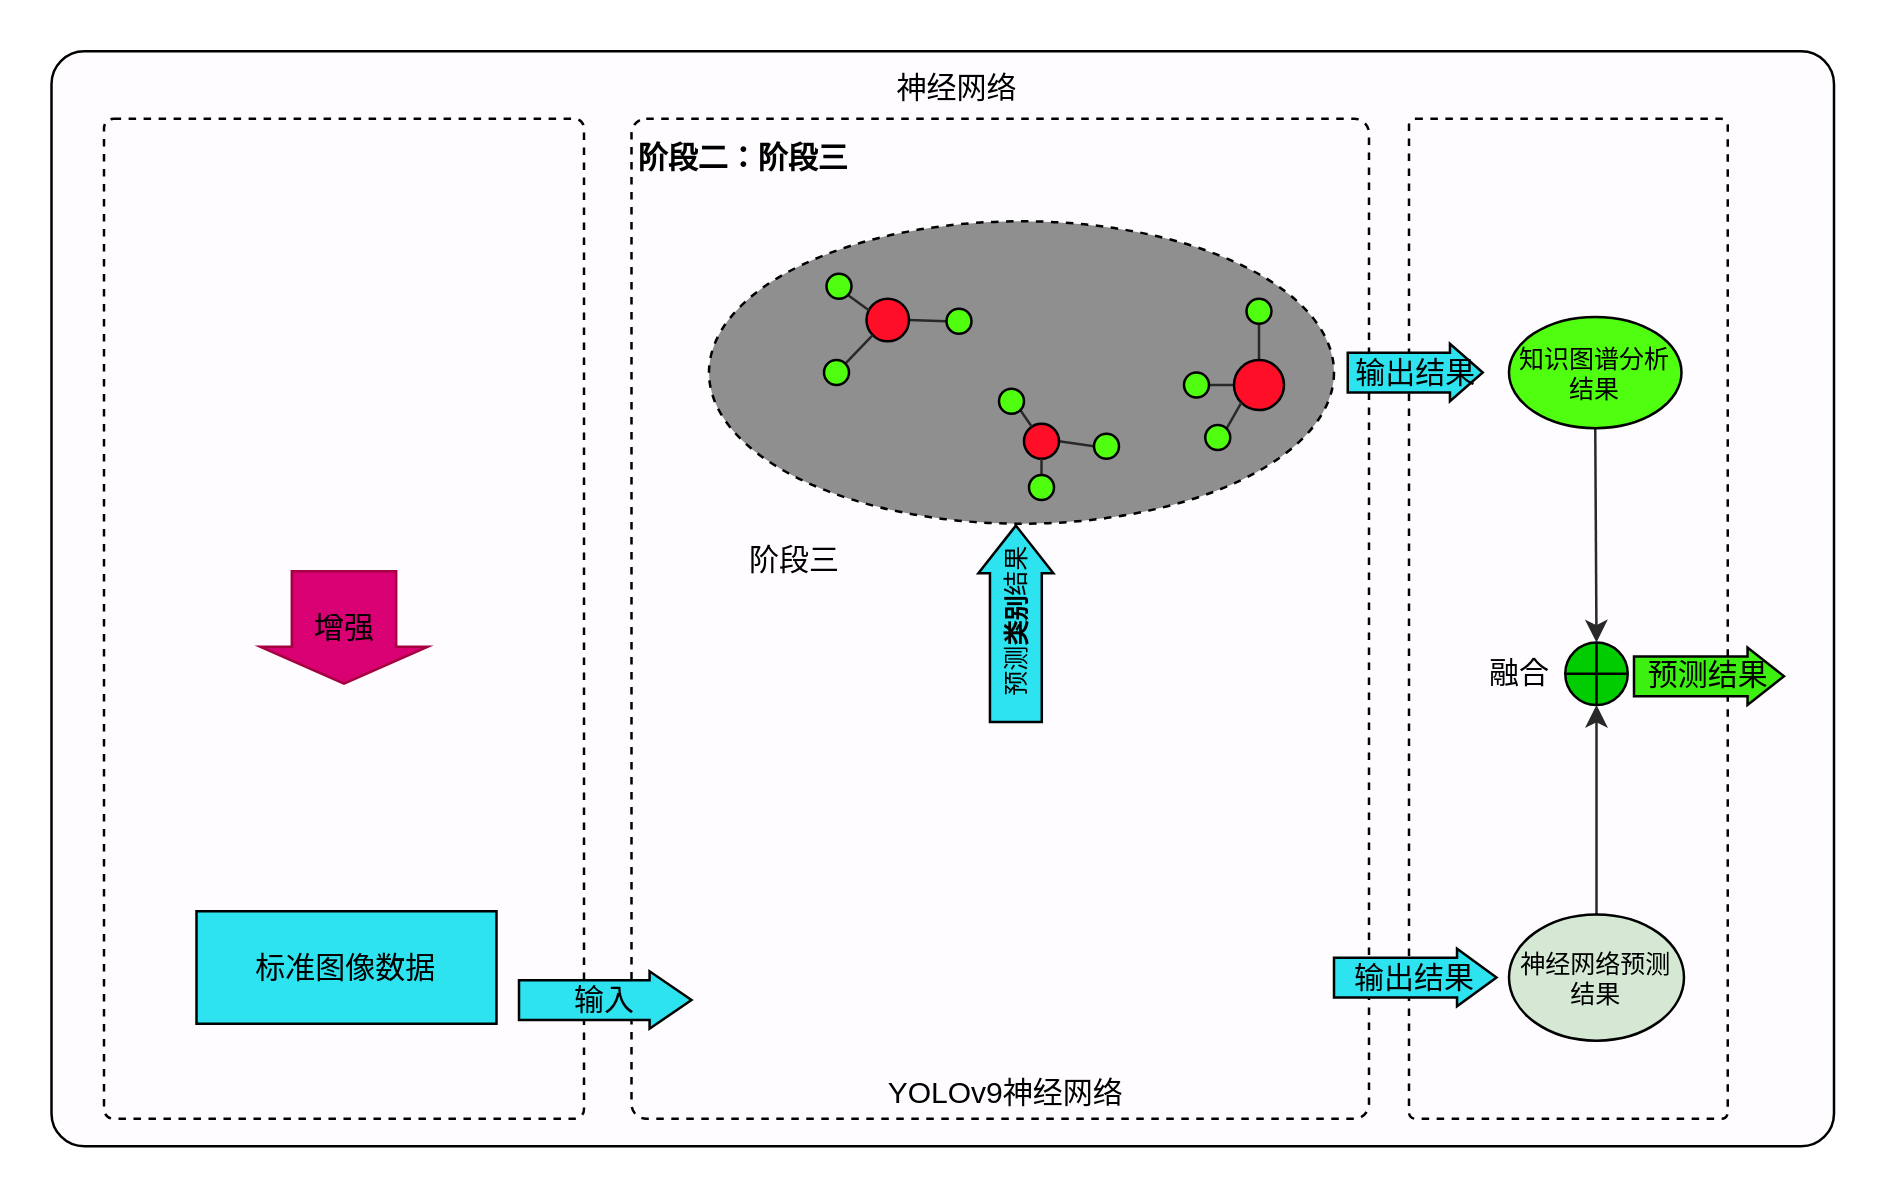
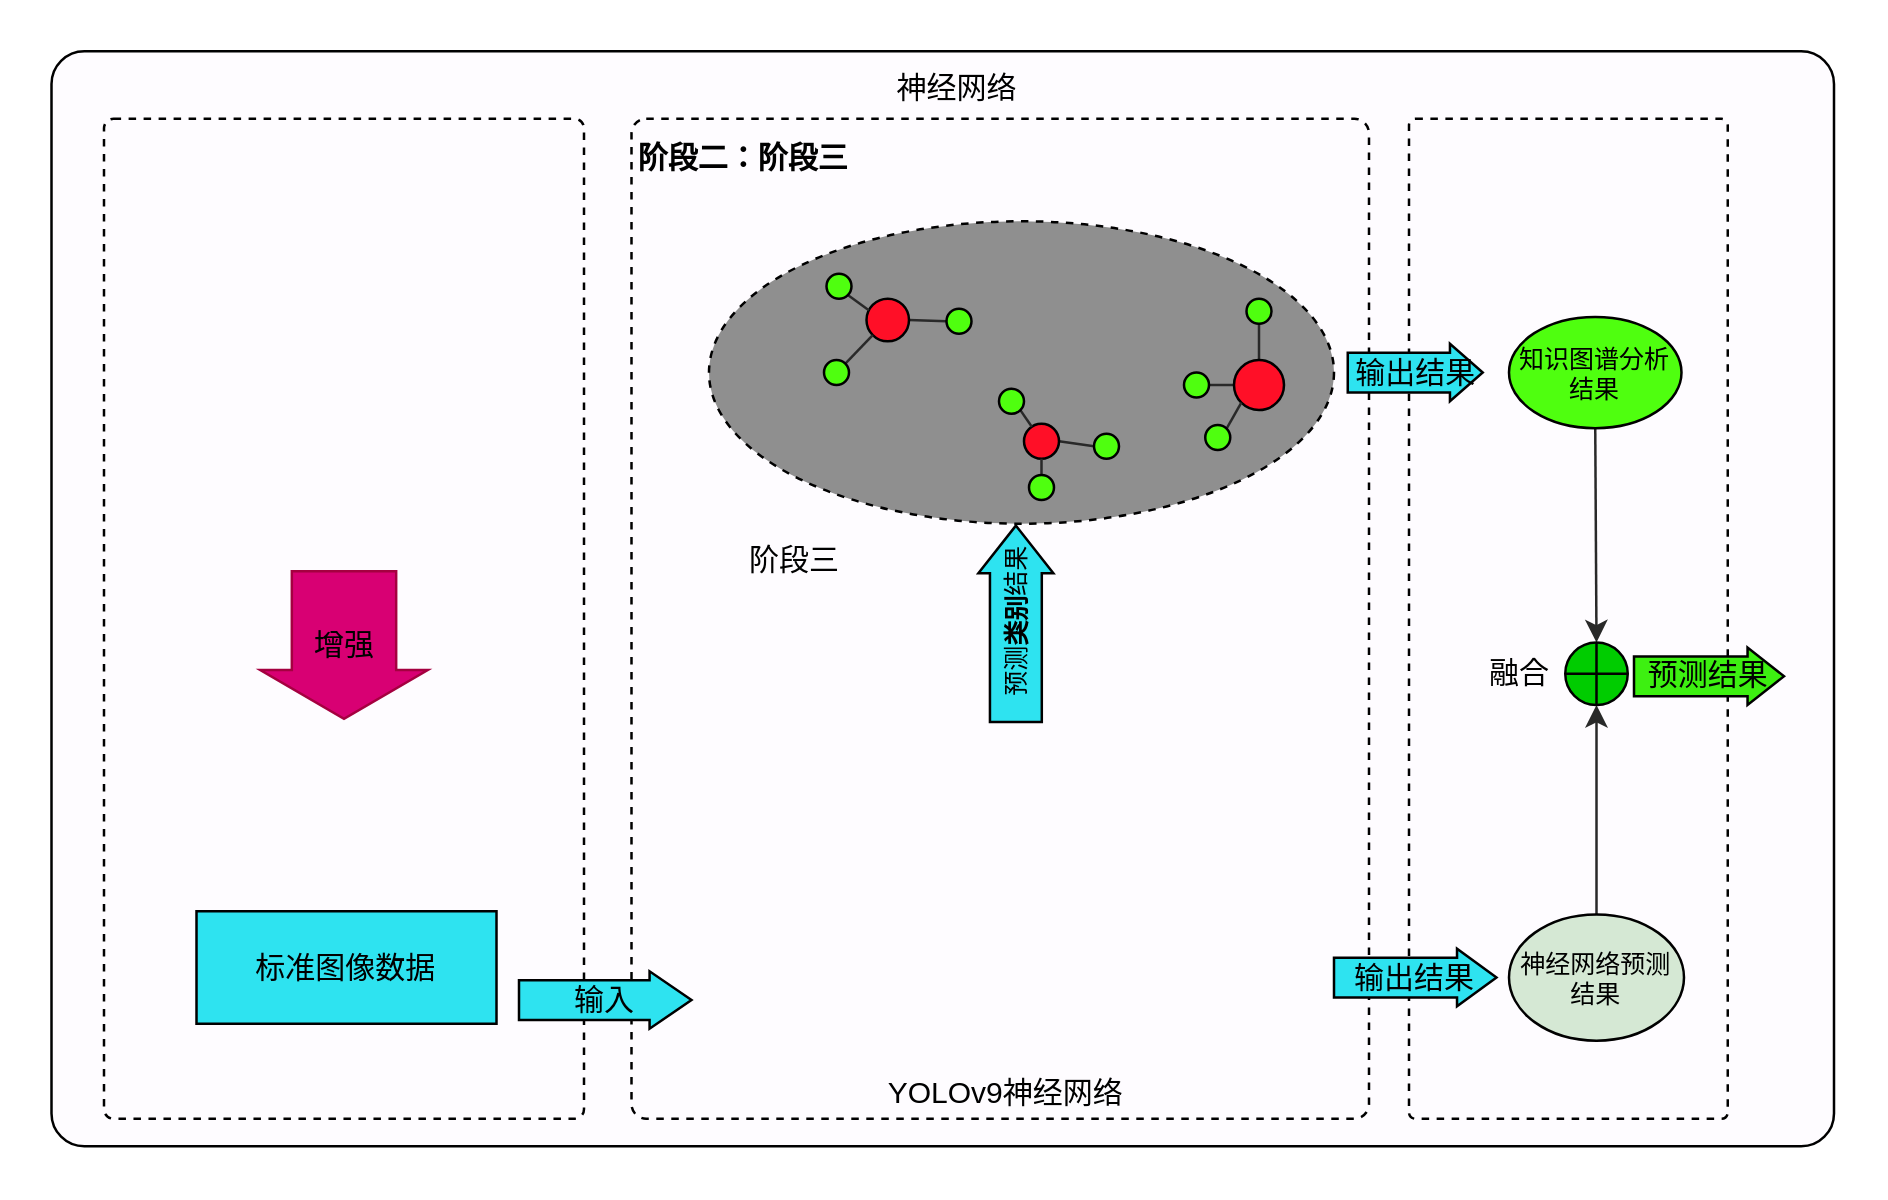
node "增强": size 168x113 -> 168x148
